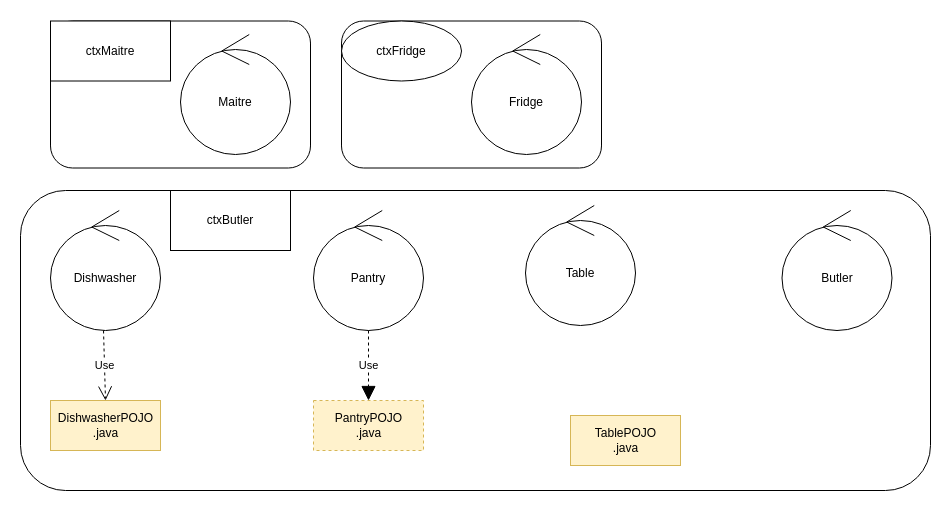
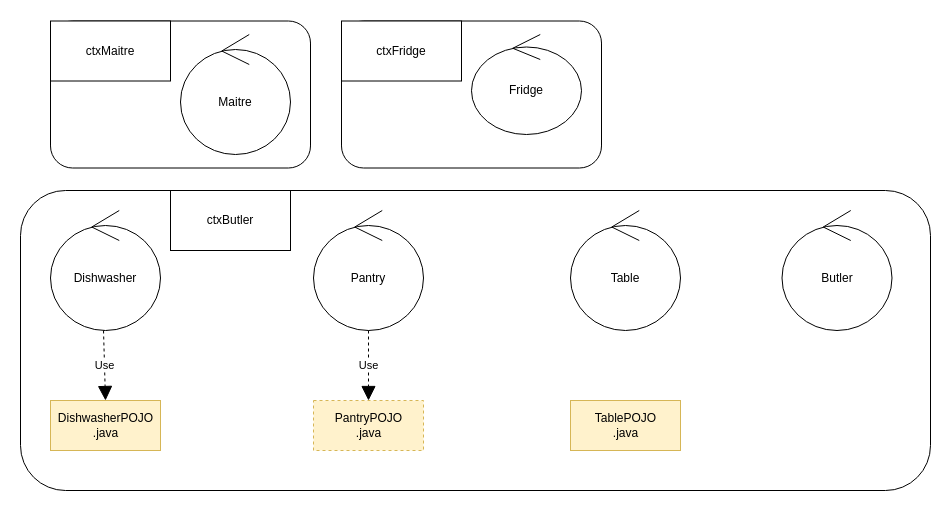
node "ctxFridge": shape ellipse -> rectangle
node "Fridge": size 110x120 -> 110x100
node "Table": moved (581, 266) -> (626, 271)
edge "Dishwasher" -> "DishwasherPOJO .java": arrowhead open -> block
node "TablePOJO .java": moved (626, 441) -> (626, 426)
